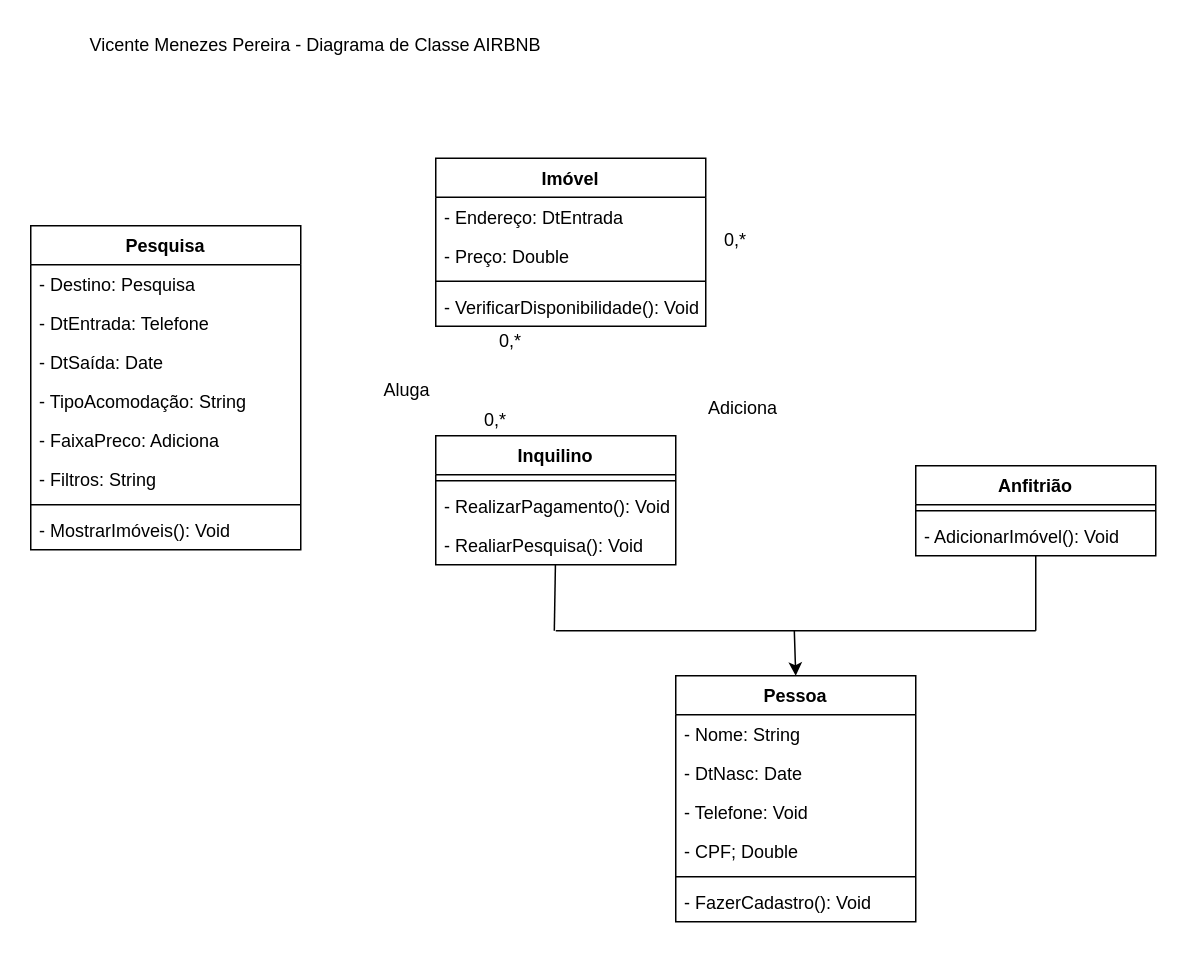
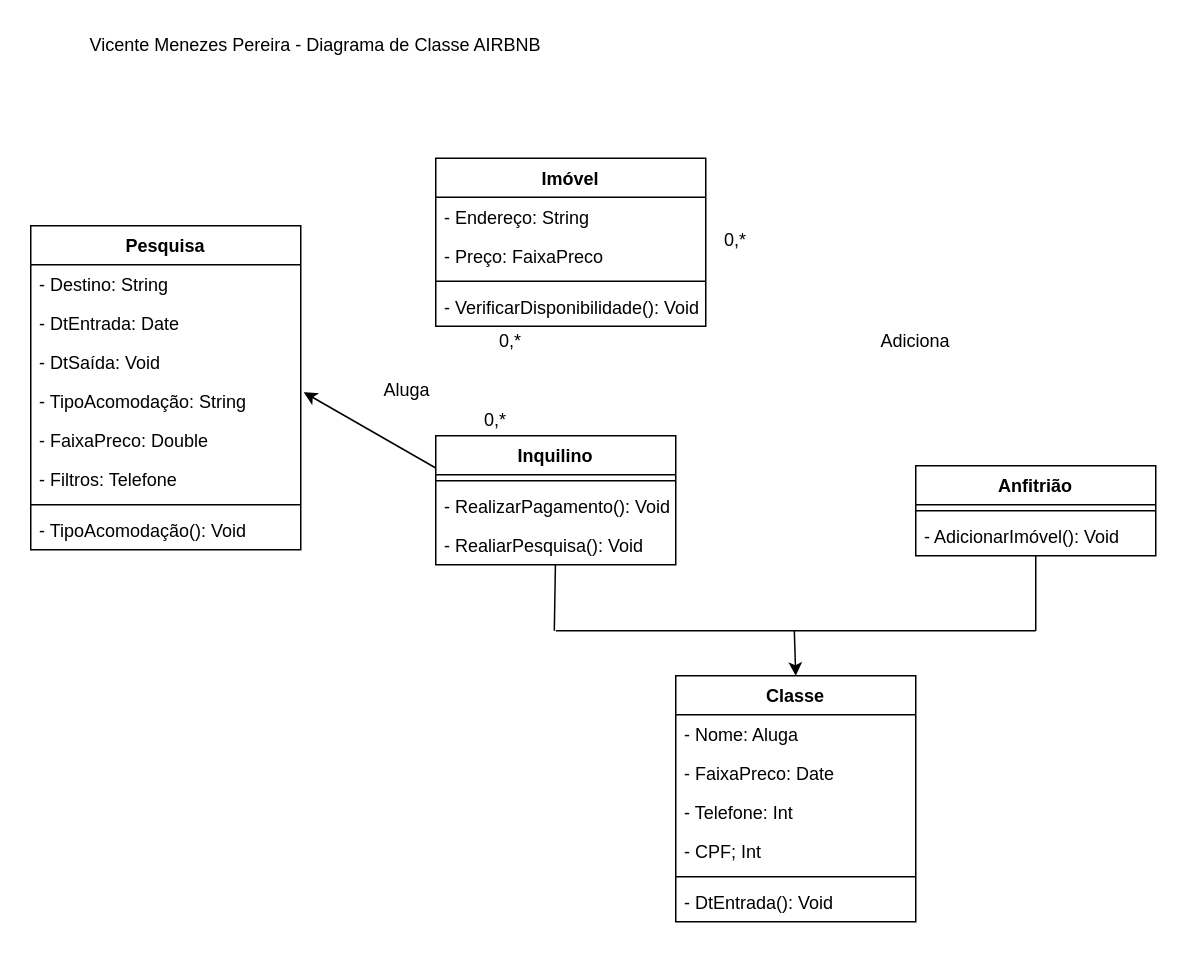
node "- Endereço: DtEntrada": label "- Endereço: DtEntrada" -> "- Endereço: String"
node "- Preço: Double": label "- Preço: Double" -> "- Preço: FaixaPreco"
node "- Destino: Pesquisa": label "- Destino: Pesquisa" -> "- Destino: String"
node "- DtEntrada: Telefone": label "- DtEntrada: Telefone" -> "- DtEntrada: Date"
node "- DtSaída: Date": label "- DtSaída: Date" -> "- DtSaída: Void"
node "Adiciona": moved (743, 409) -> (916, 341)
edge "Inquilino" -> "- TipoAcomodação: String": added
node "- FaixaPreco: Adiciona": label "- FaixaPreco: Adiciona" -> "- FaixaPreco: Double"
node "- Filtros: String": label "- Filtros: String" -> "- Filtros: Telefone"
node "- MostrarImóveis(): Void": label "- MostrarImóveis(): Void" -> "- TipoAcomodação(): Void"
node "Pessoa": label "Pessoa" -> "Classe"
node "- Nome: String": label "- Nome: String" -> "- Nome: Aluga"
node "- DtNasc: Date": label "- DtNasc: Date" -> "- FaixaPreco: Date"
node "- Telefone: Void": label "- Telefone: Void" -> "- Telefone: Int"
node "- CPF; Double": label "- CPF; Double" -> "- CPF; Int"
node "- FazerCadastro(): Void": label "- FazerCadastro(): Void" -> "- DtEntrada(): Void"
